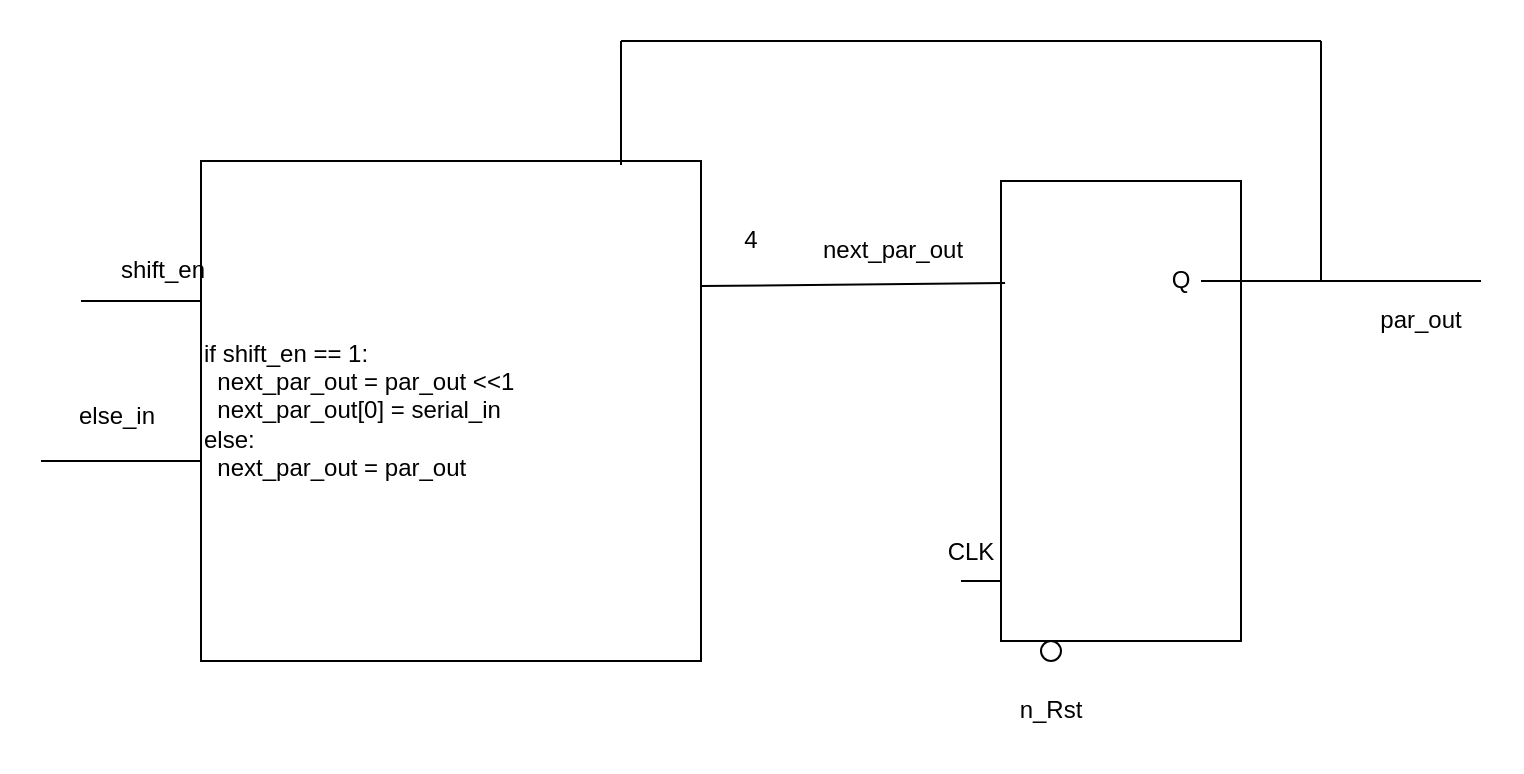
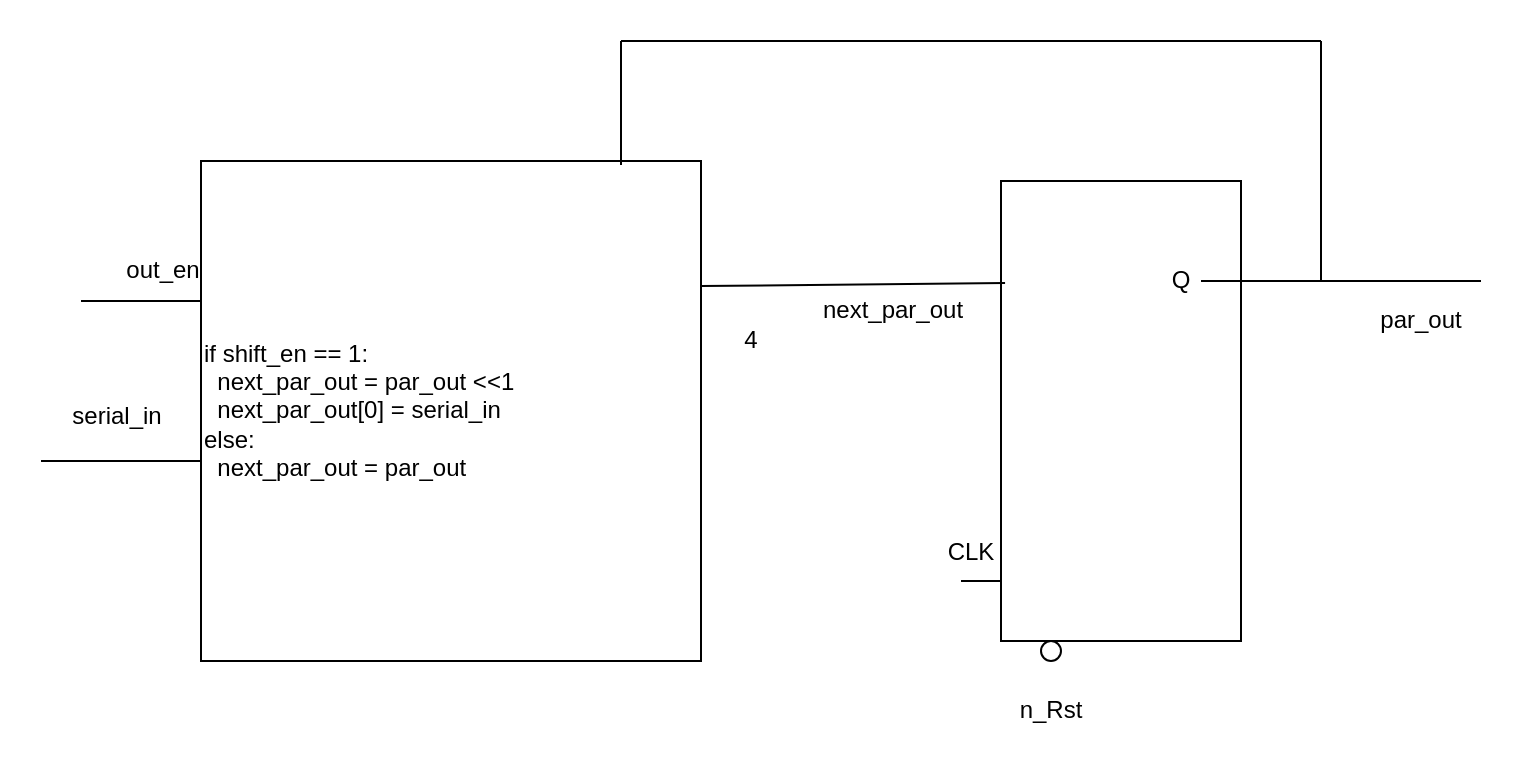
node "4": moved (751, 241) -> (751, 341)
node "next_par_out": moved (893, 251) -> (893, 311)
node "shift_en": label "shift_en" -> "out_en"
node "else_in": label "else_in" -> "serial_in"
